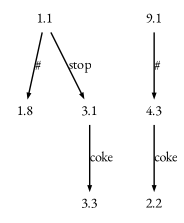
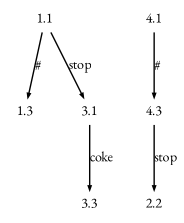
node "9.1": label "9.1" -> "4.1"
node "1.8": label "1.8" -> "1.3"
edge "4.3" -> "2.2": label "coke" -> "stop"
